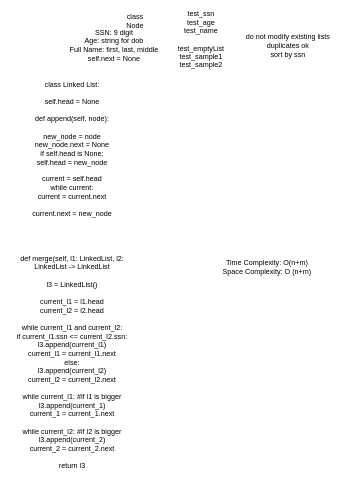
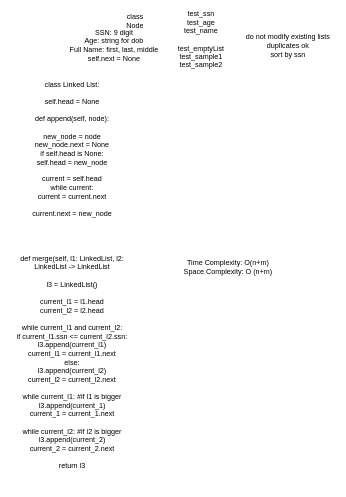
node "Time Complexity: O(n+m) Space Complexity: O (n+m)": moved (267, 267) -> (228, 267)
